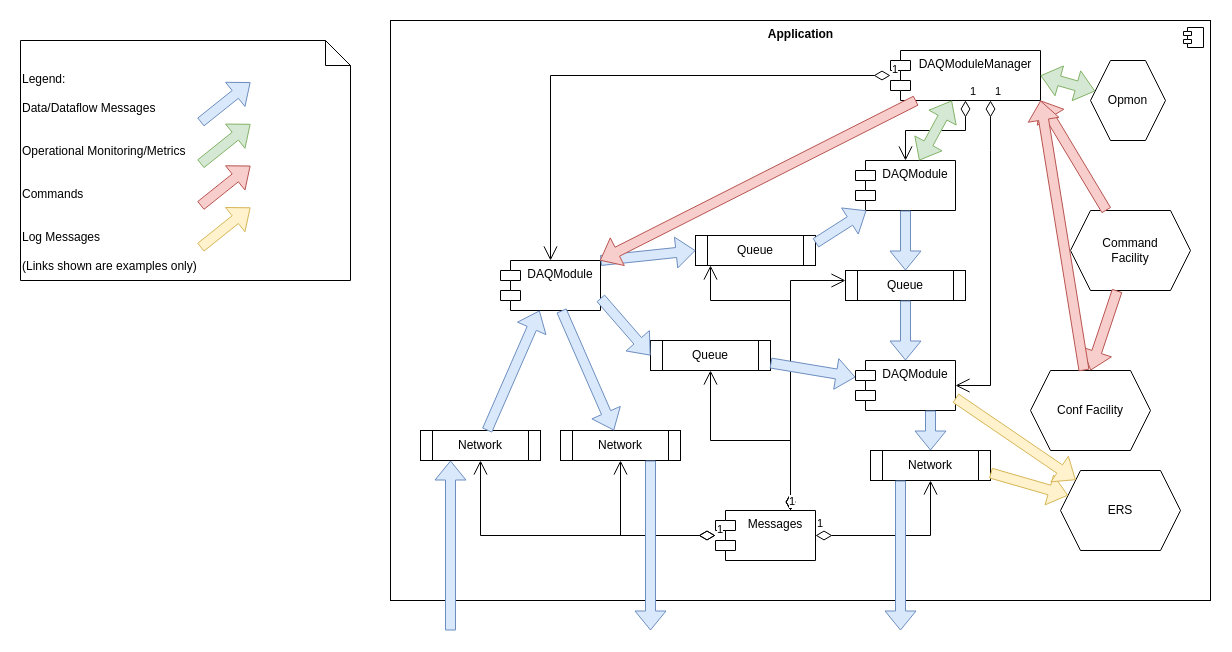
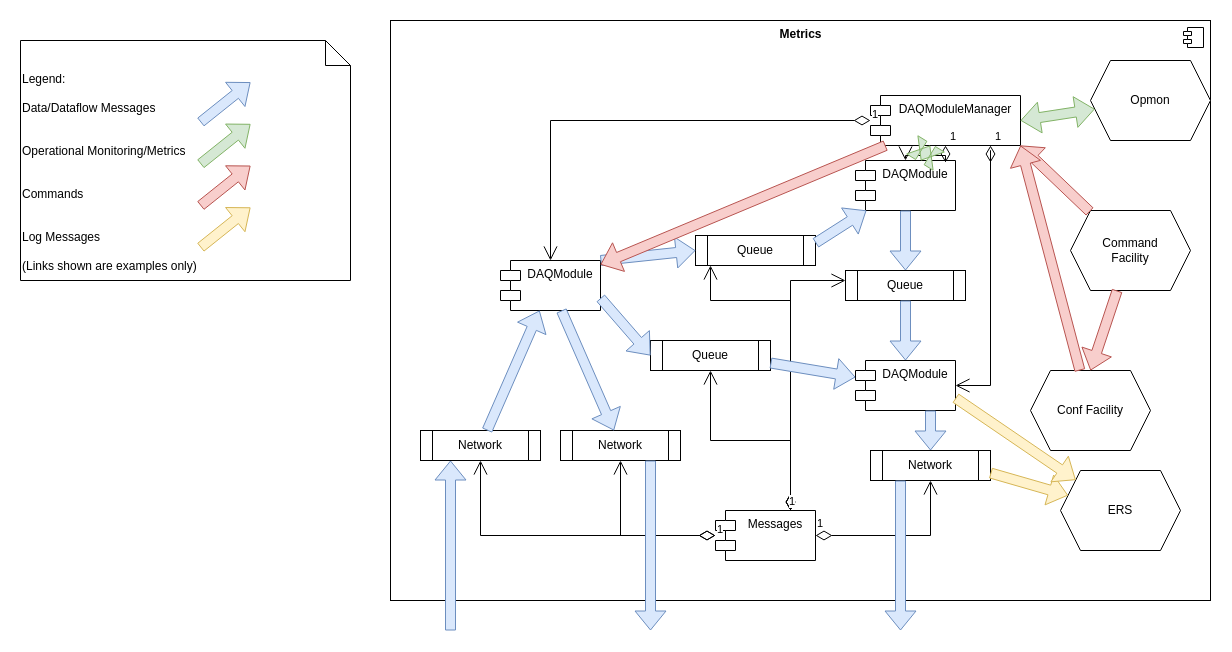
node "Application": label "Application" -> "Metrics"
node "DAQModuleManager": moved (966, 76) -> (946, 121)
node "Opmon": size 75x80 -> 120x80
